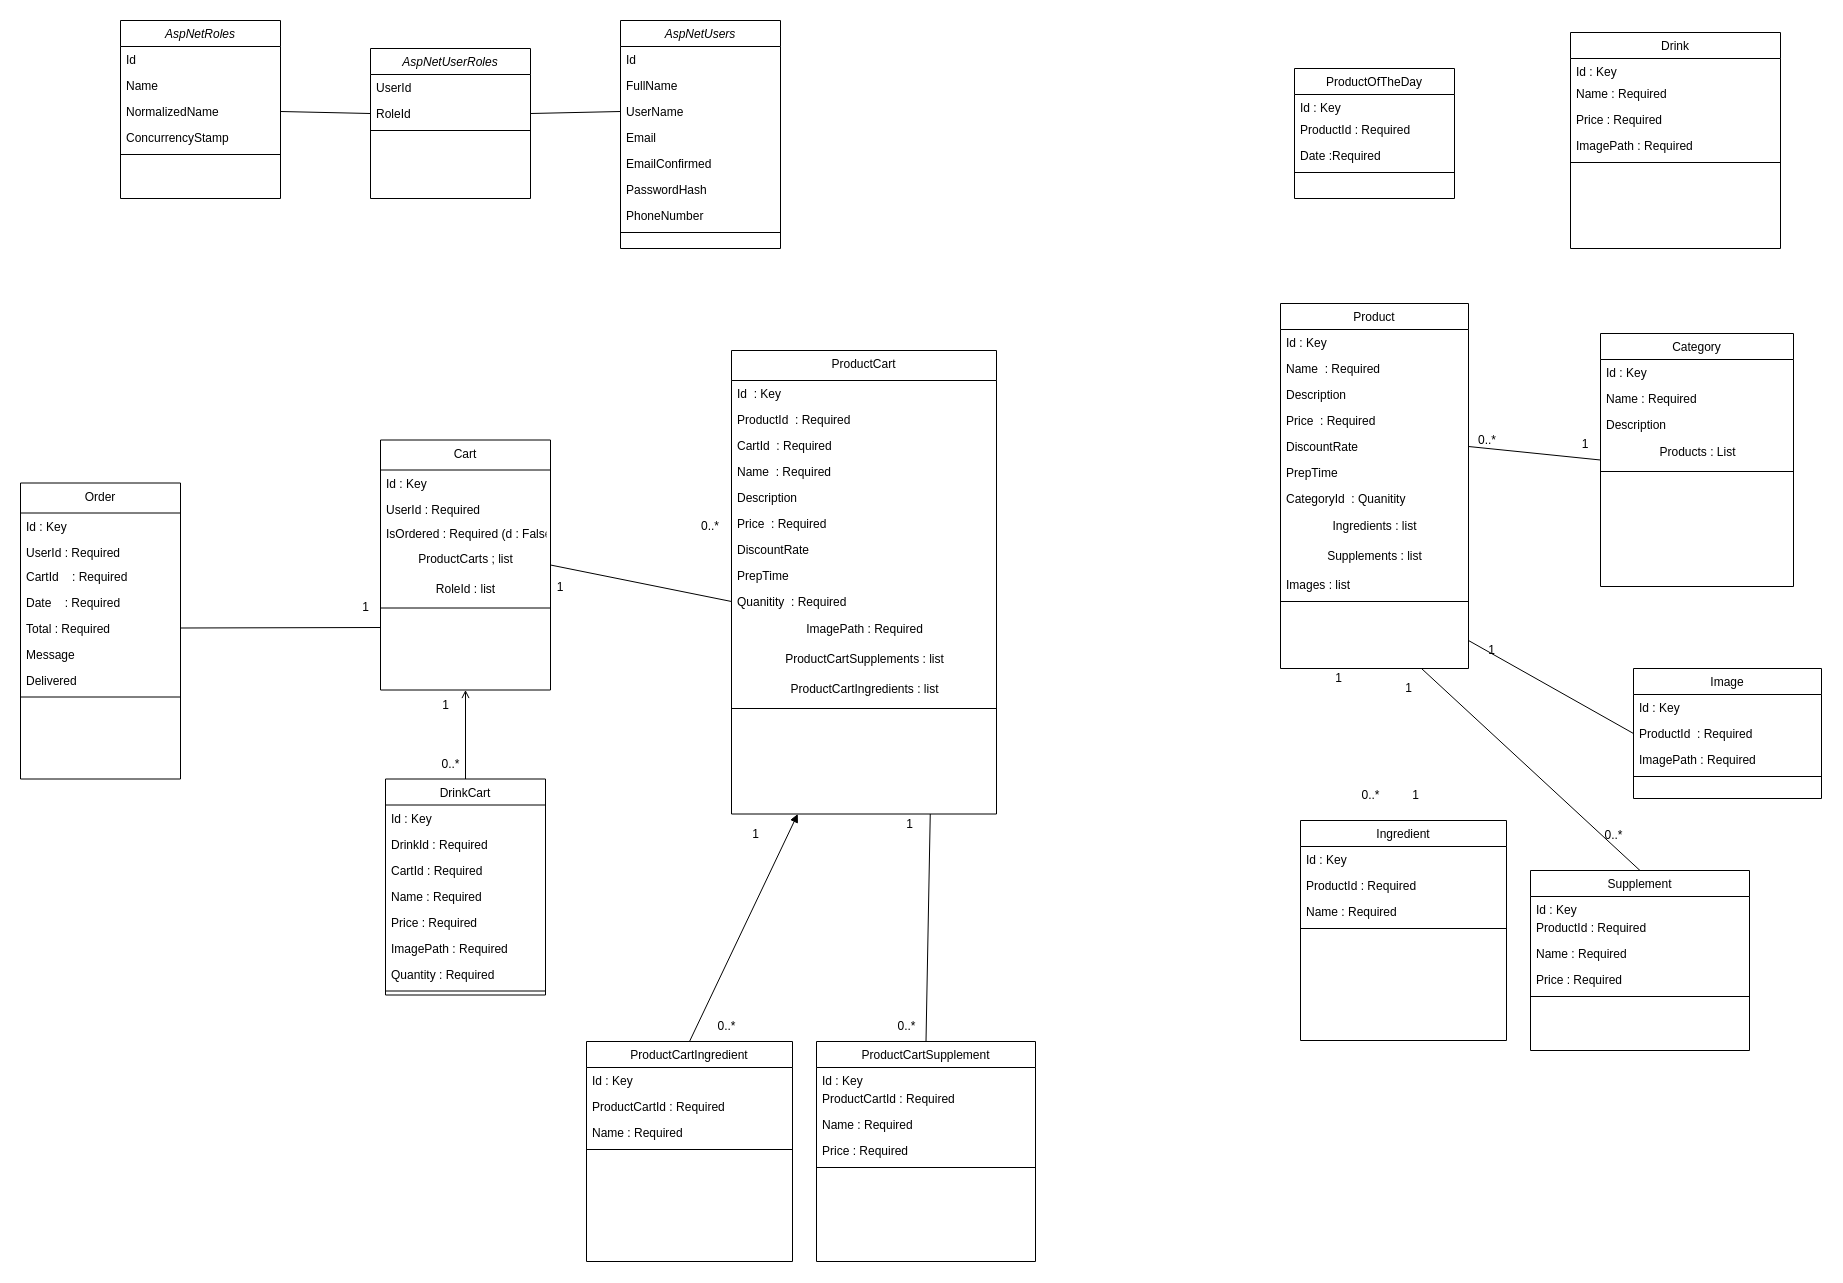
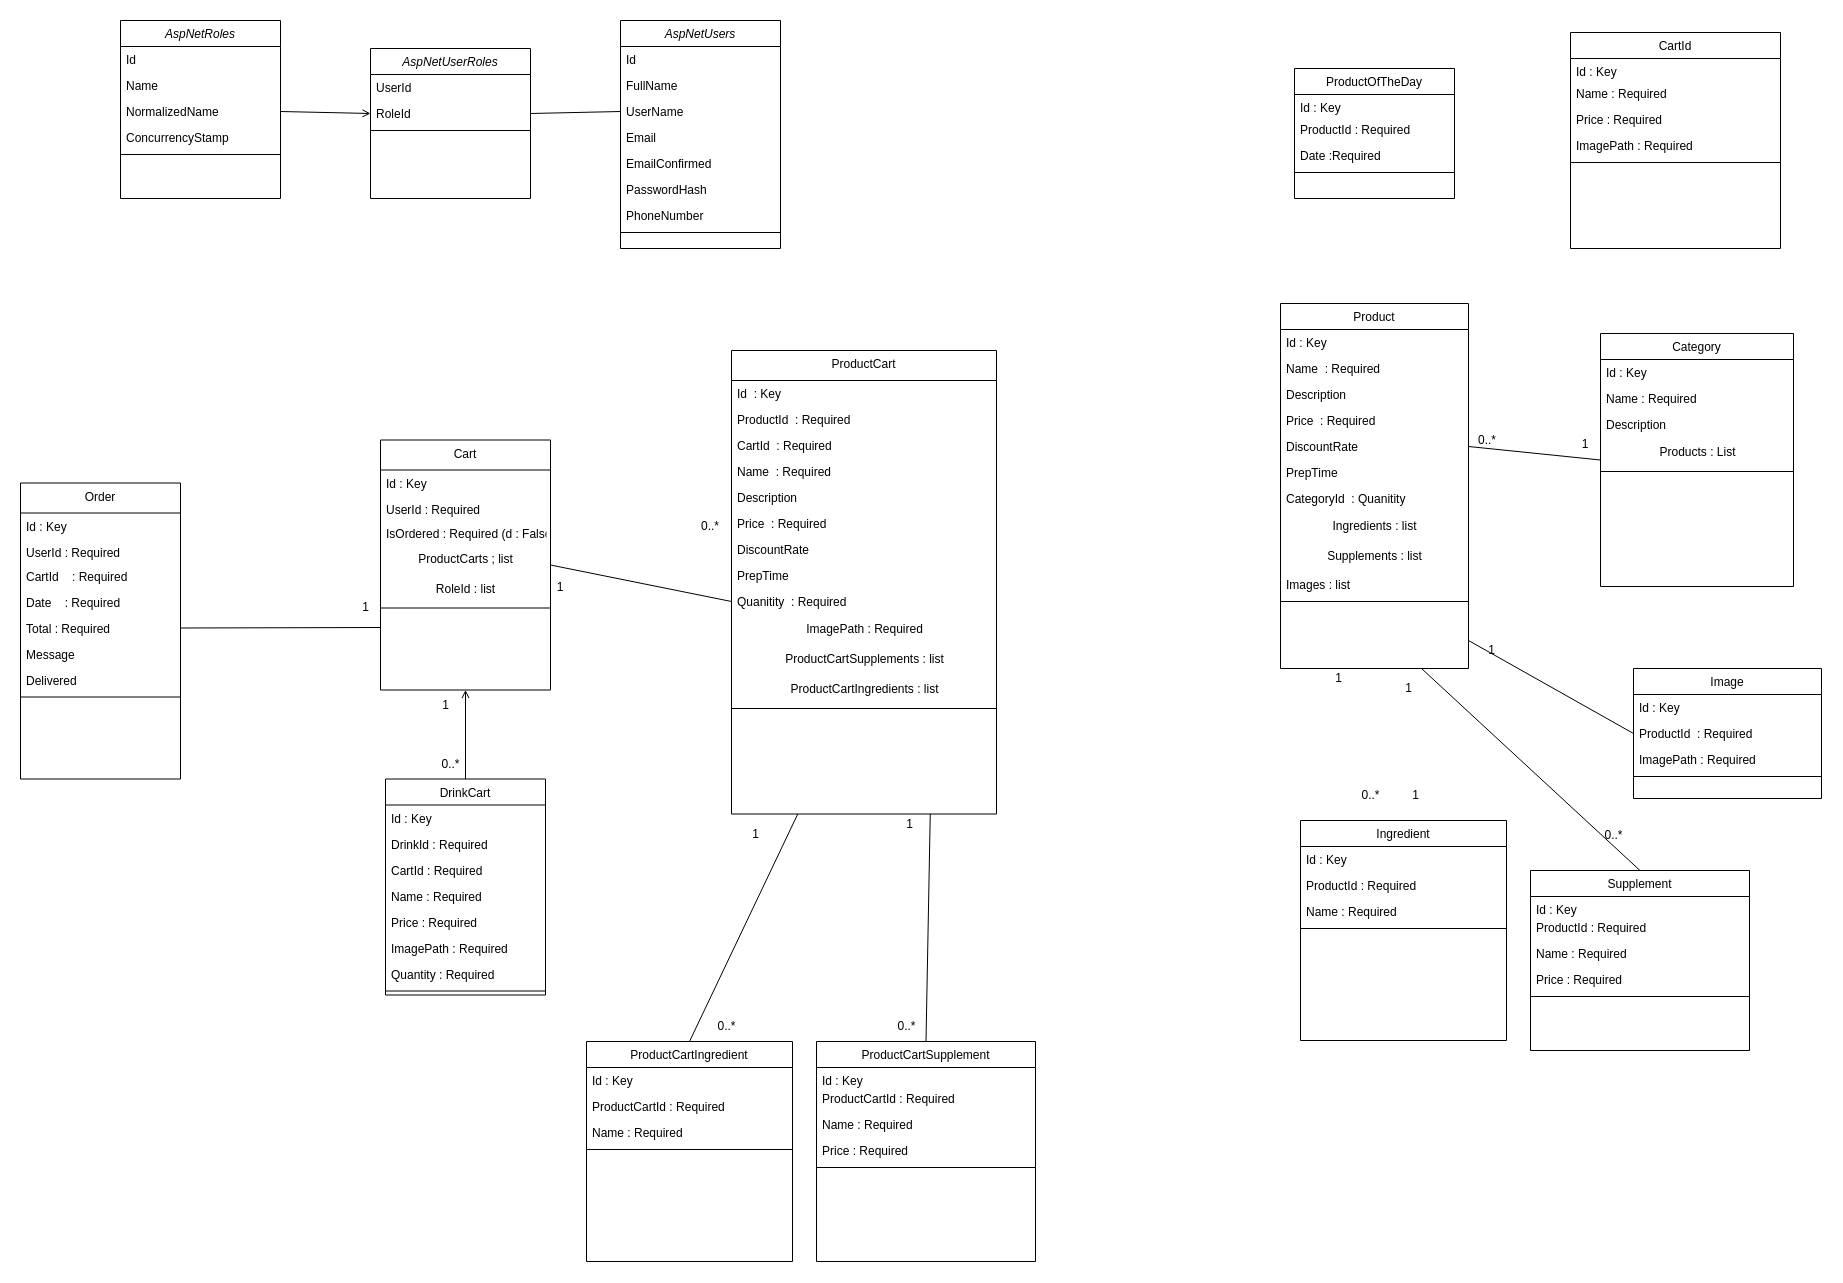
node "Drink": label "Drink" -> "CartId"
edge "NormalizedName" -- "RoleId": arrowhead none -> open
edge "ProductCartIngredient" -> "ProductCart": arrowhead block -> none
